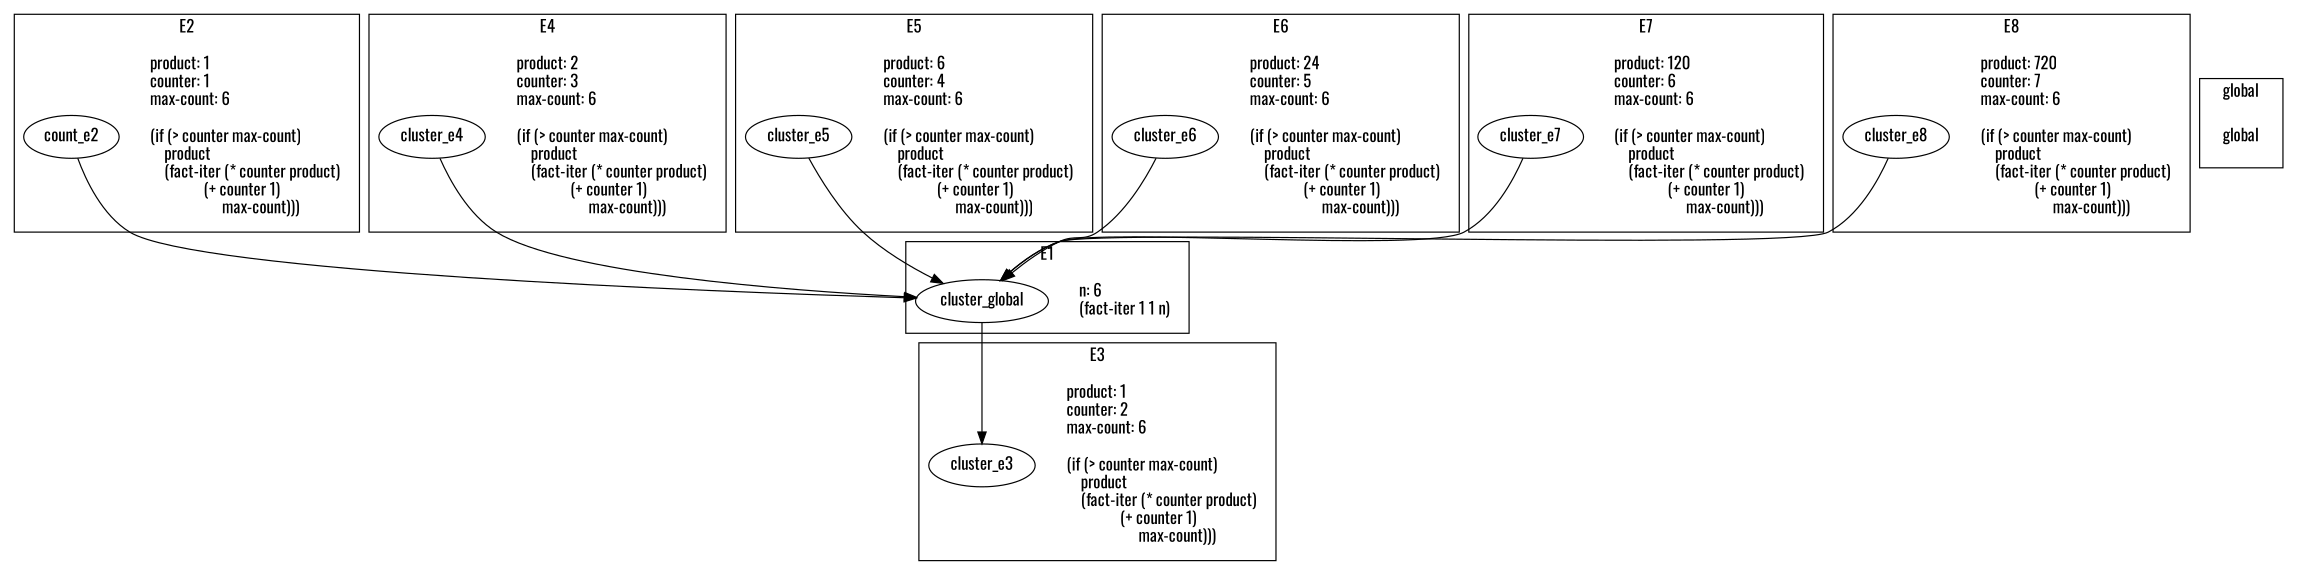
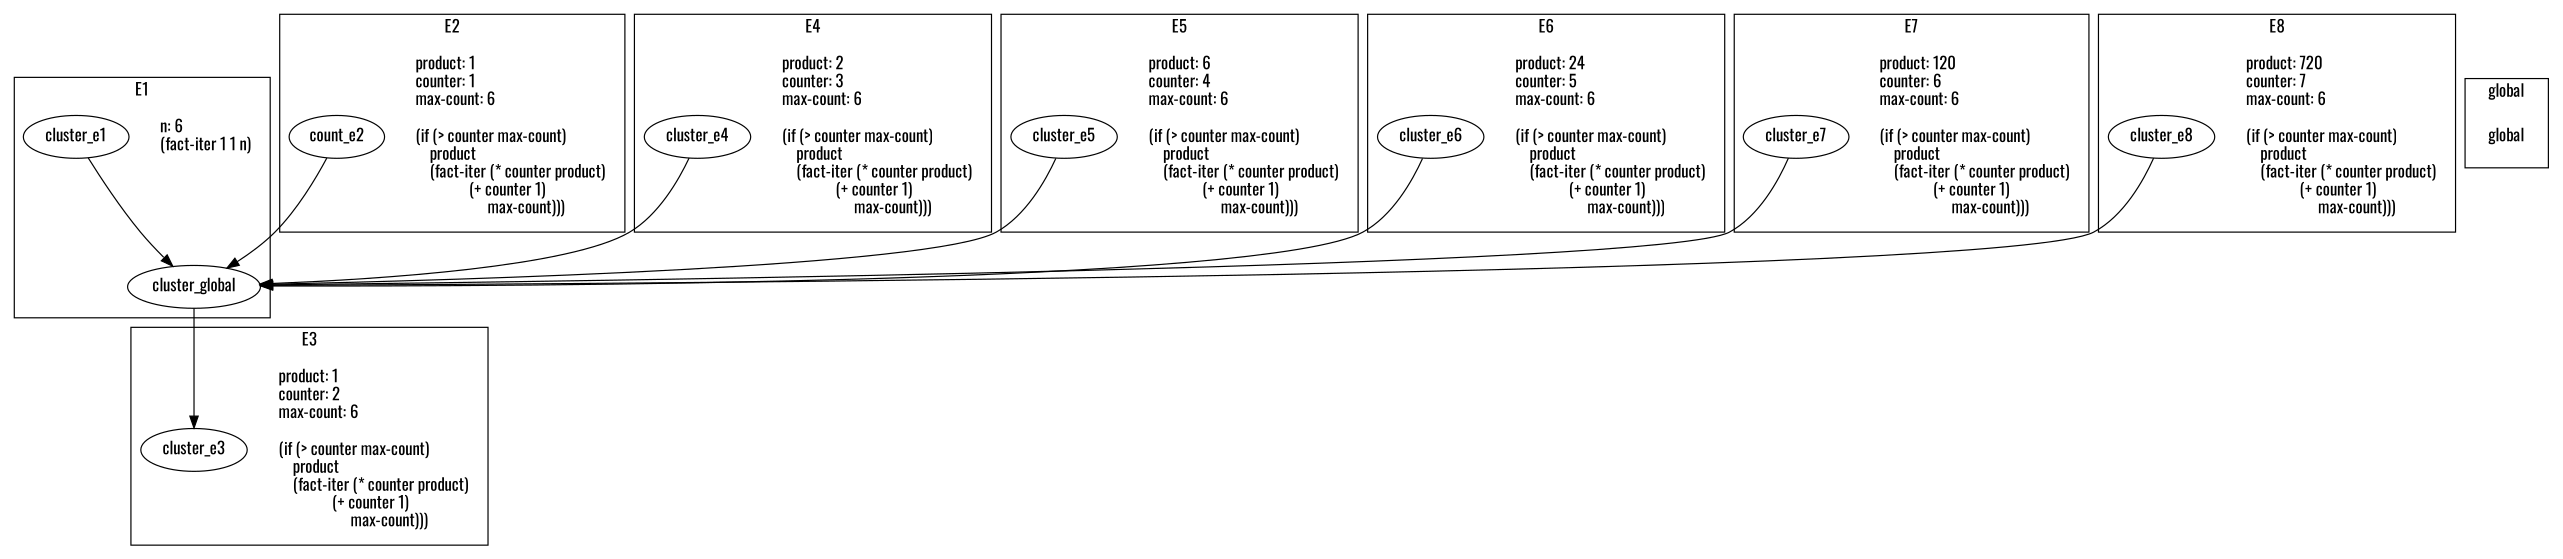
node "cluster_e1": added
